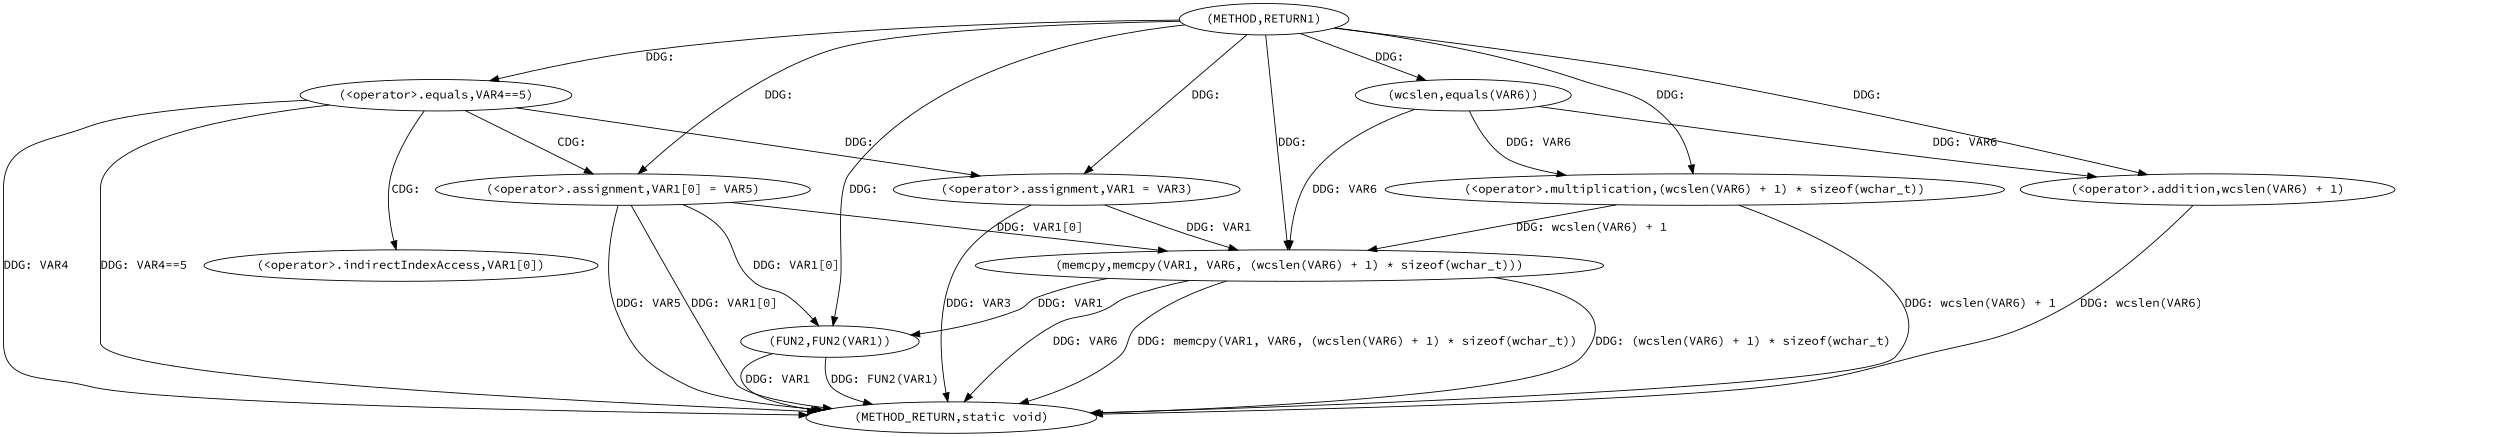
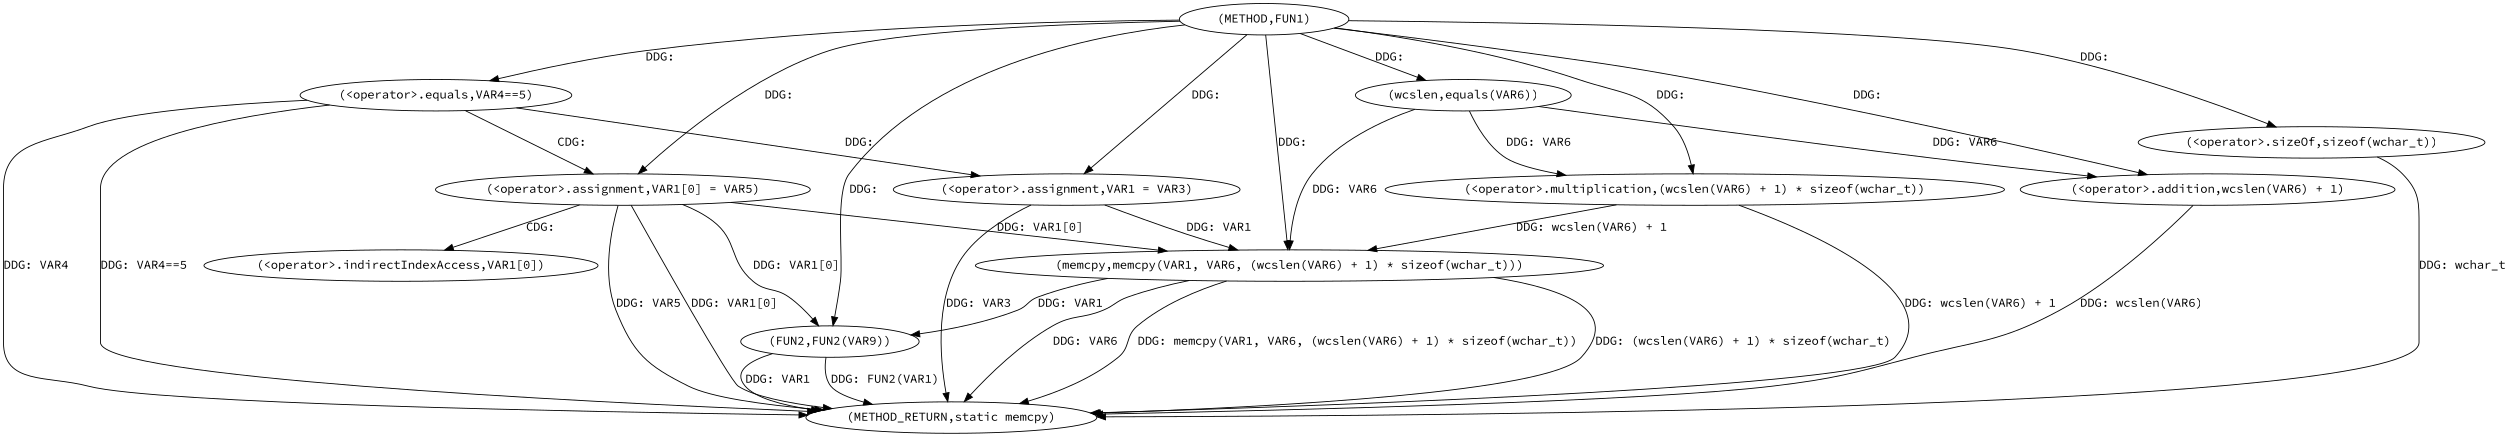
node "(METHOD,RETURN1)": label "(METHOD,RETURN1)" -> "(METHOD,FUN1)"
node "(<operator>.sizeOf,sizeof(wchar_t))": added
edge "(<operator>.equals,VAR4==5)" -> "(<operator>.indirectIndexAccess,VAR1[0])": now "(<operator>.assignment,VAR1[0] = VAR5)" -> "(<operator>.indirectIndexAccess,VAR1[0])"
node "(FUN2,FUN2(VAR1))": label "(FUN2,FUN2(VAR1))" -> "(FUN2,FUN2(VAR9))"
node "(METHOD_RETURN,static void)": label "(METHOD_RETURN,static void)" -> "(METHOD_RETURN,static memcpy)"
